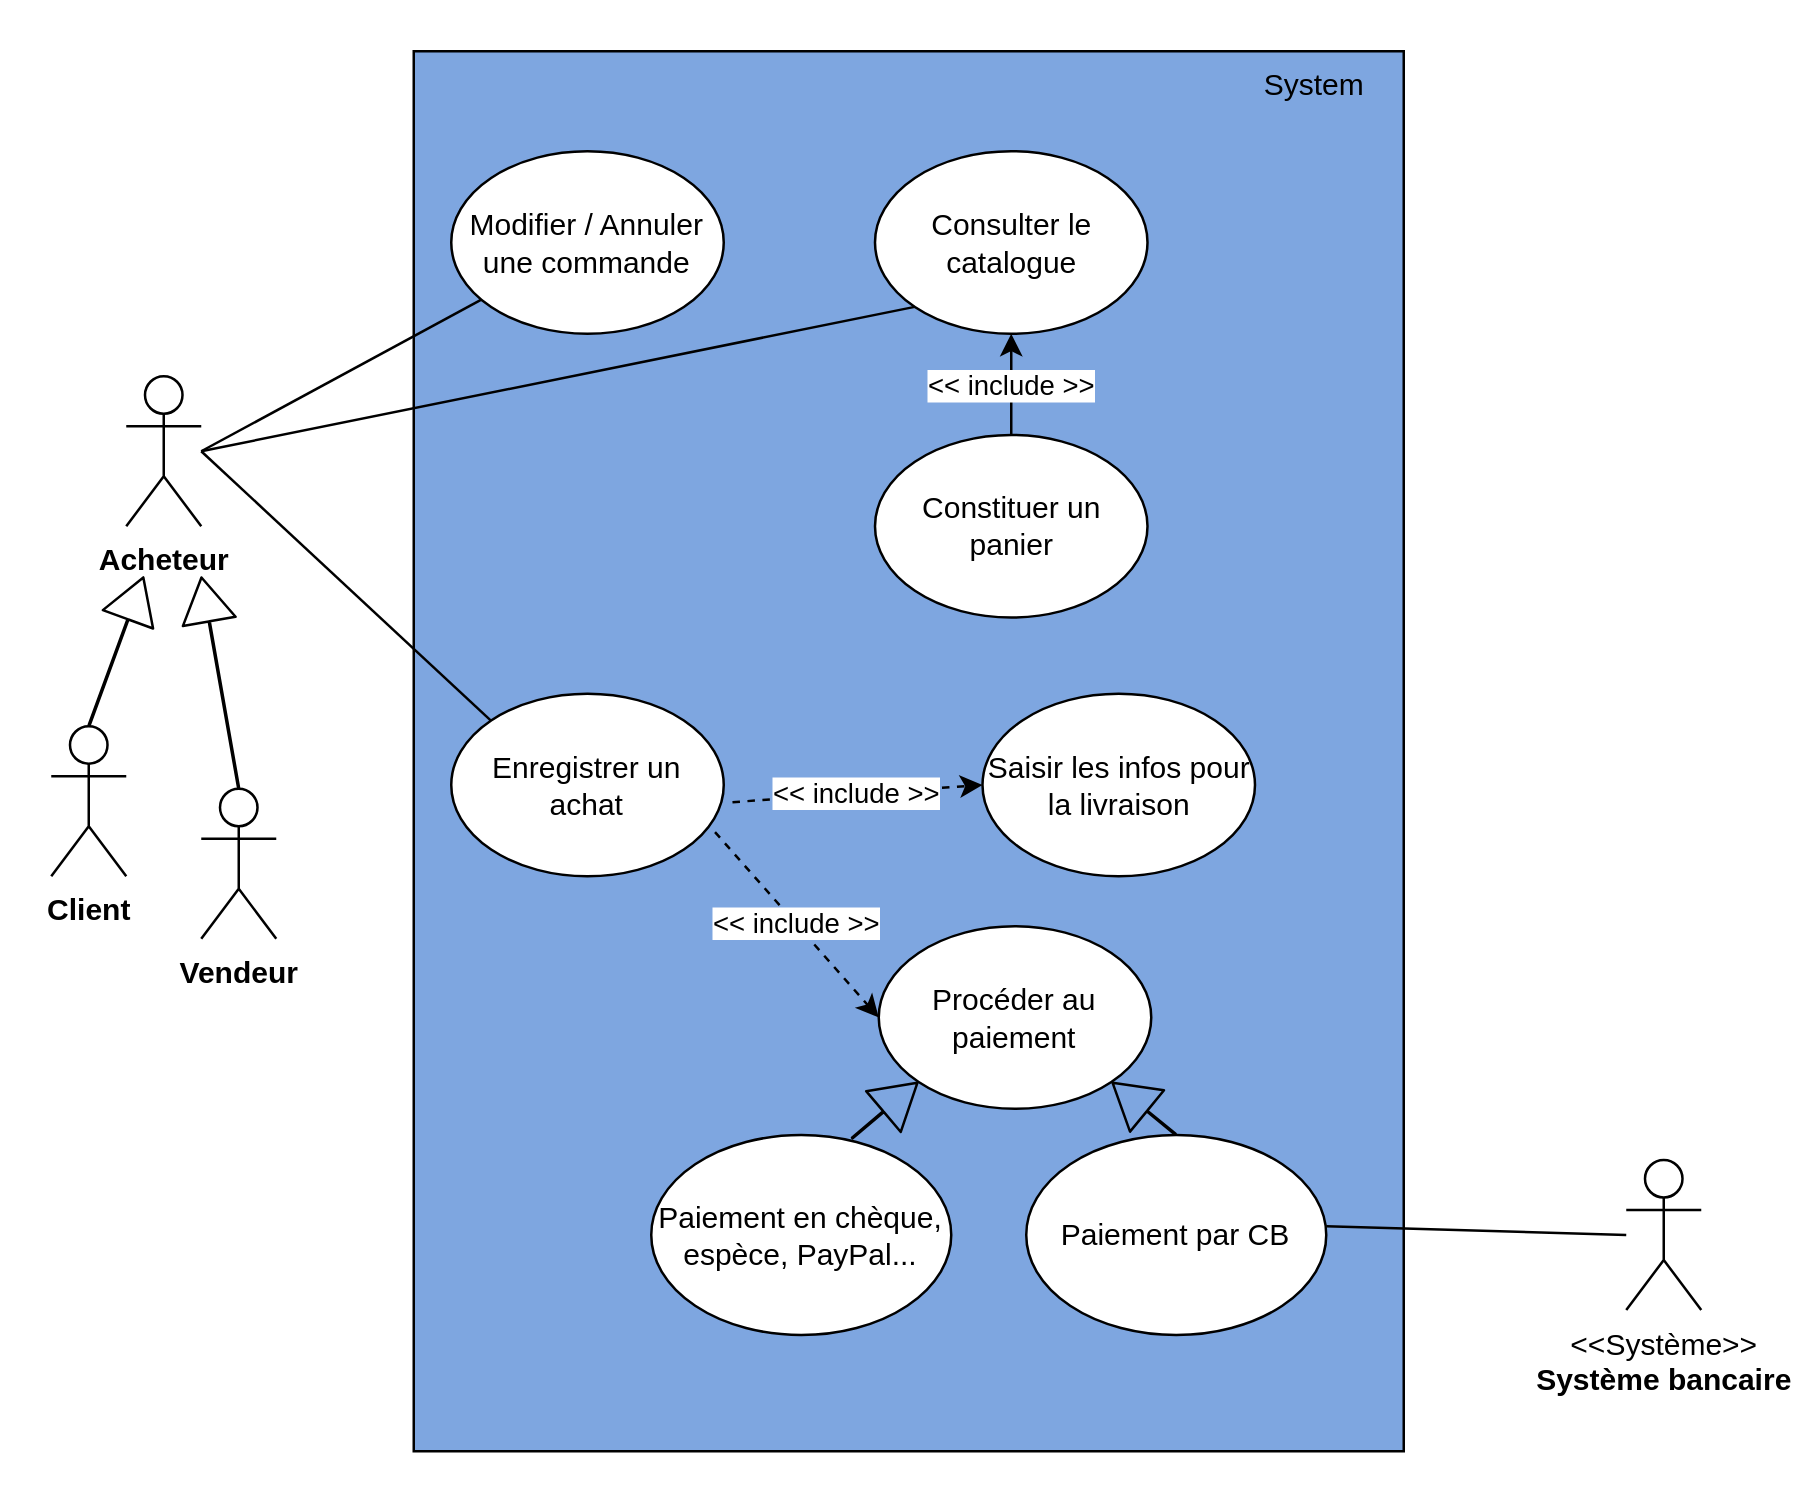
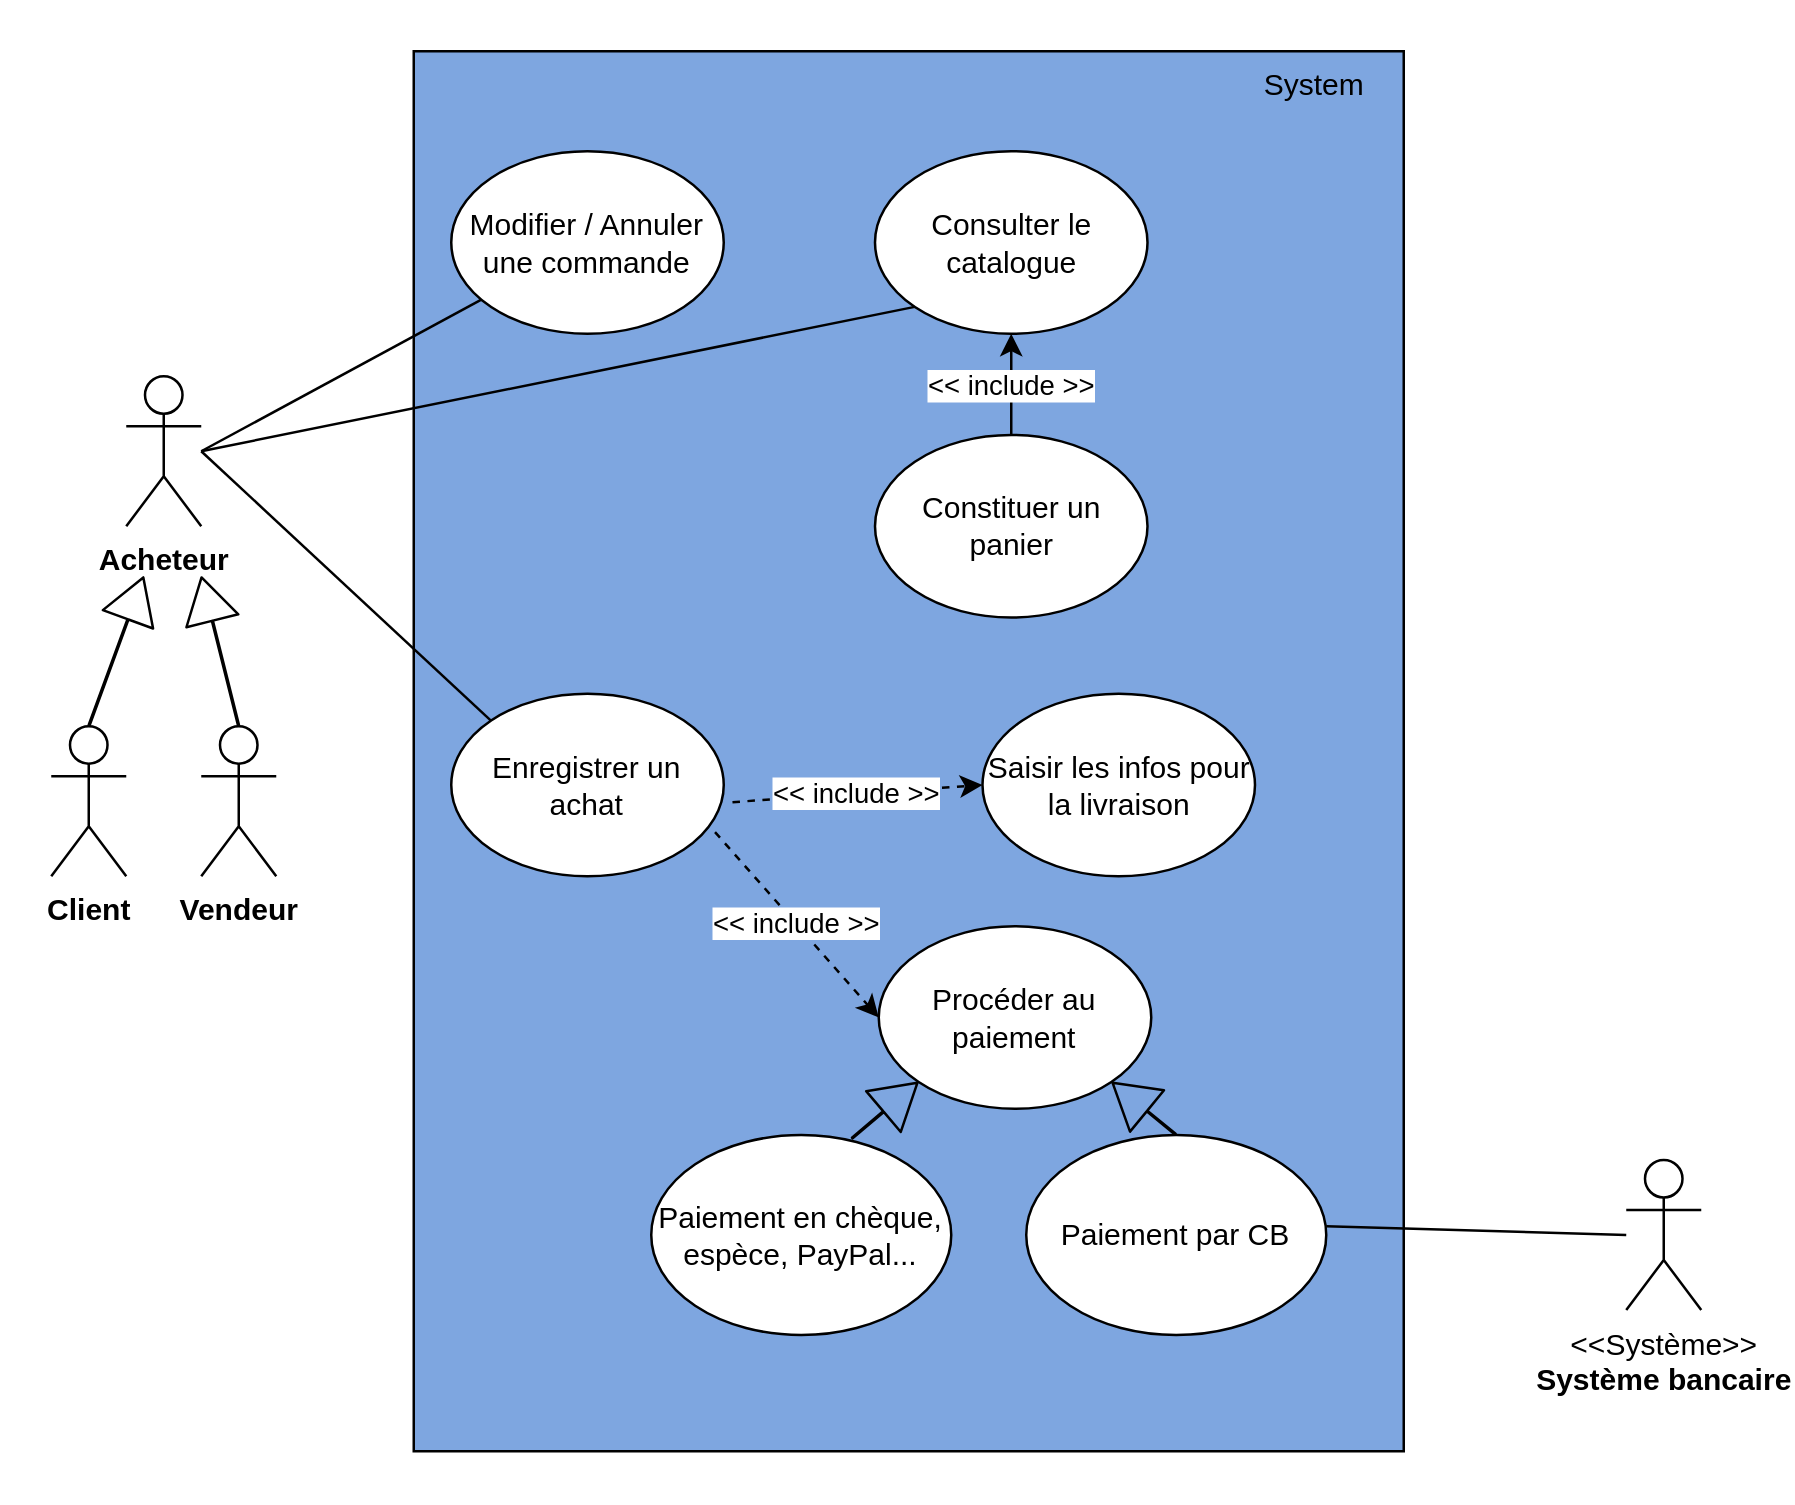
node "Vendeur": moved (239, 864) -> (239, 801)
